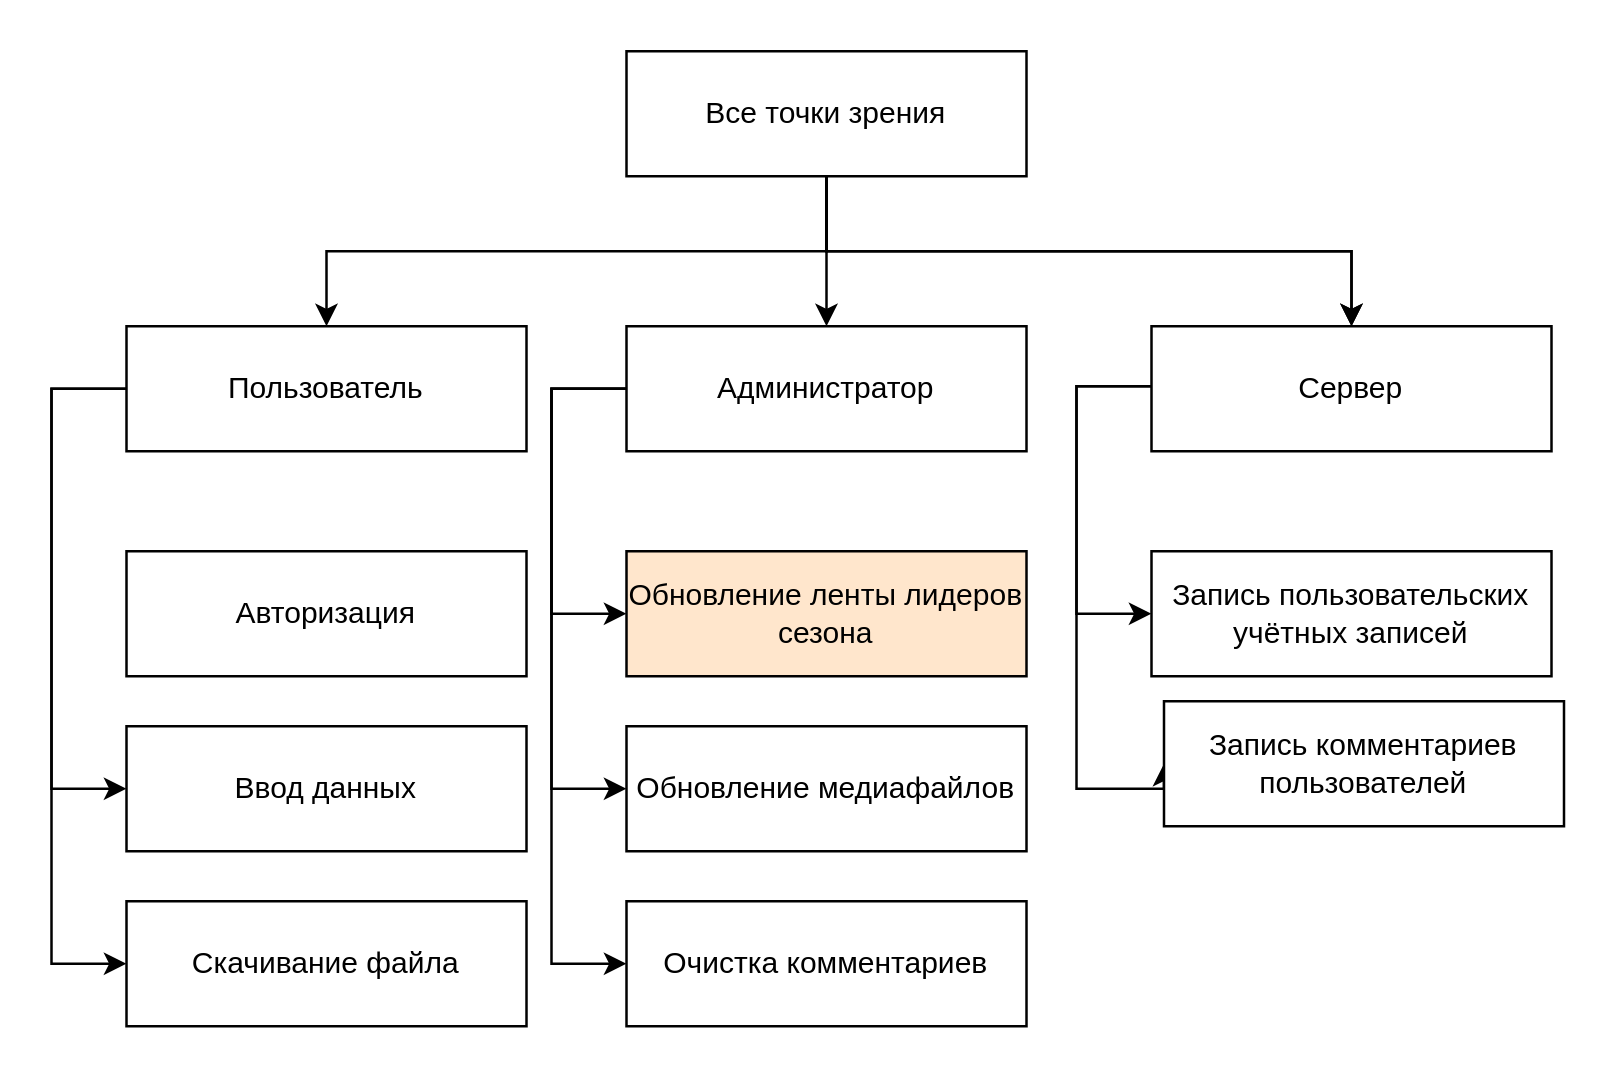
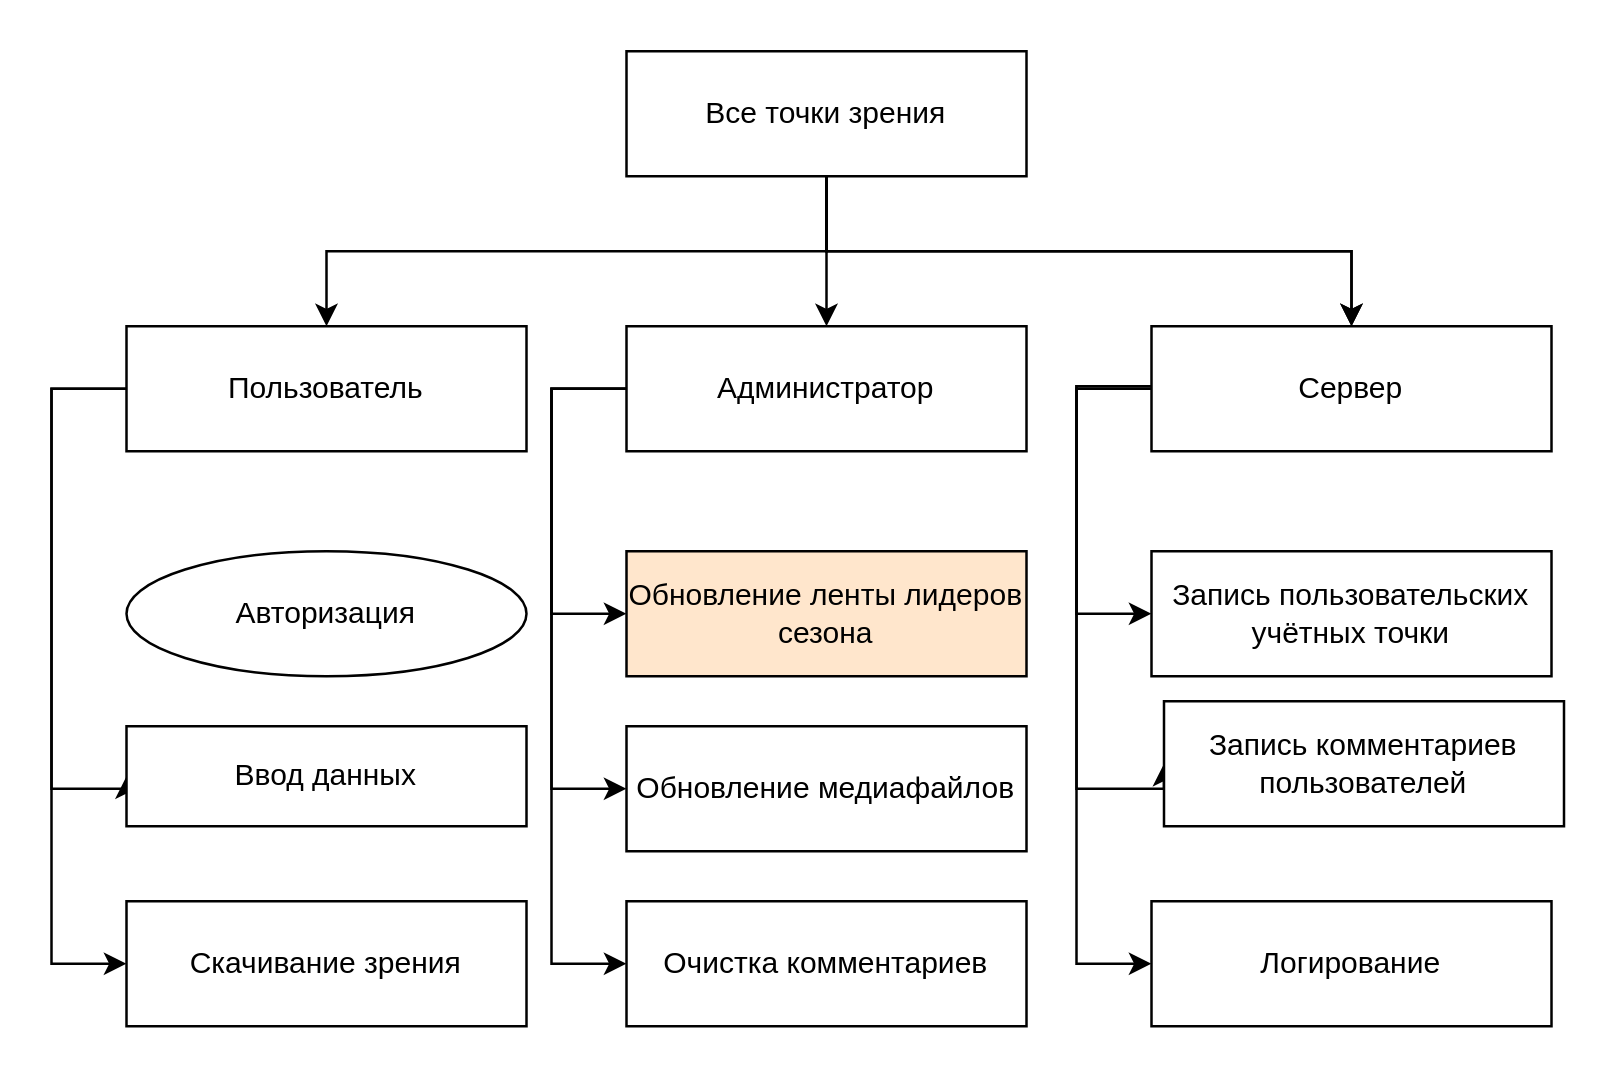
node "Авторизация": shape rectangle -> ellipse
node "Запись пользовательских учётных записей": label "Запись пользовательских учётных записей" -> "Запись пользовательских учётных точки"
node "Ввод данных": size 400x125 -> 400x100
edge "Сервер" -> "Логирование": added
node "Скачивание файла": label "Скачивание файла" -> "Скачивание зрения"
node "Логирование": added
